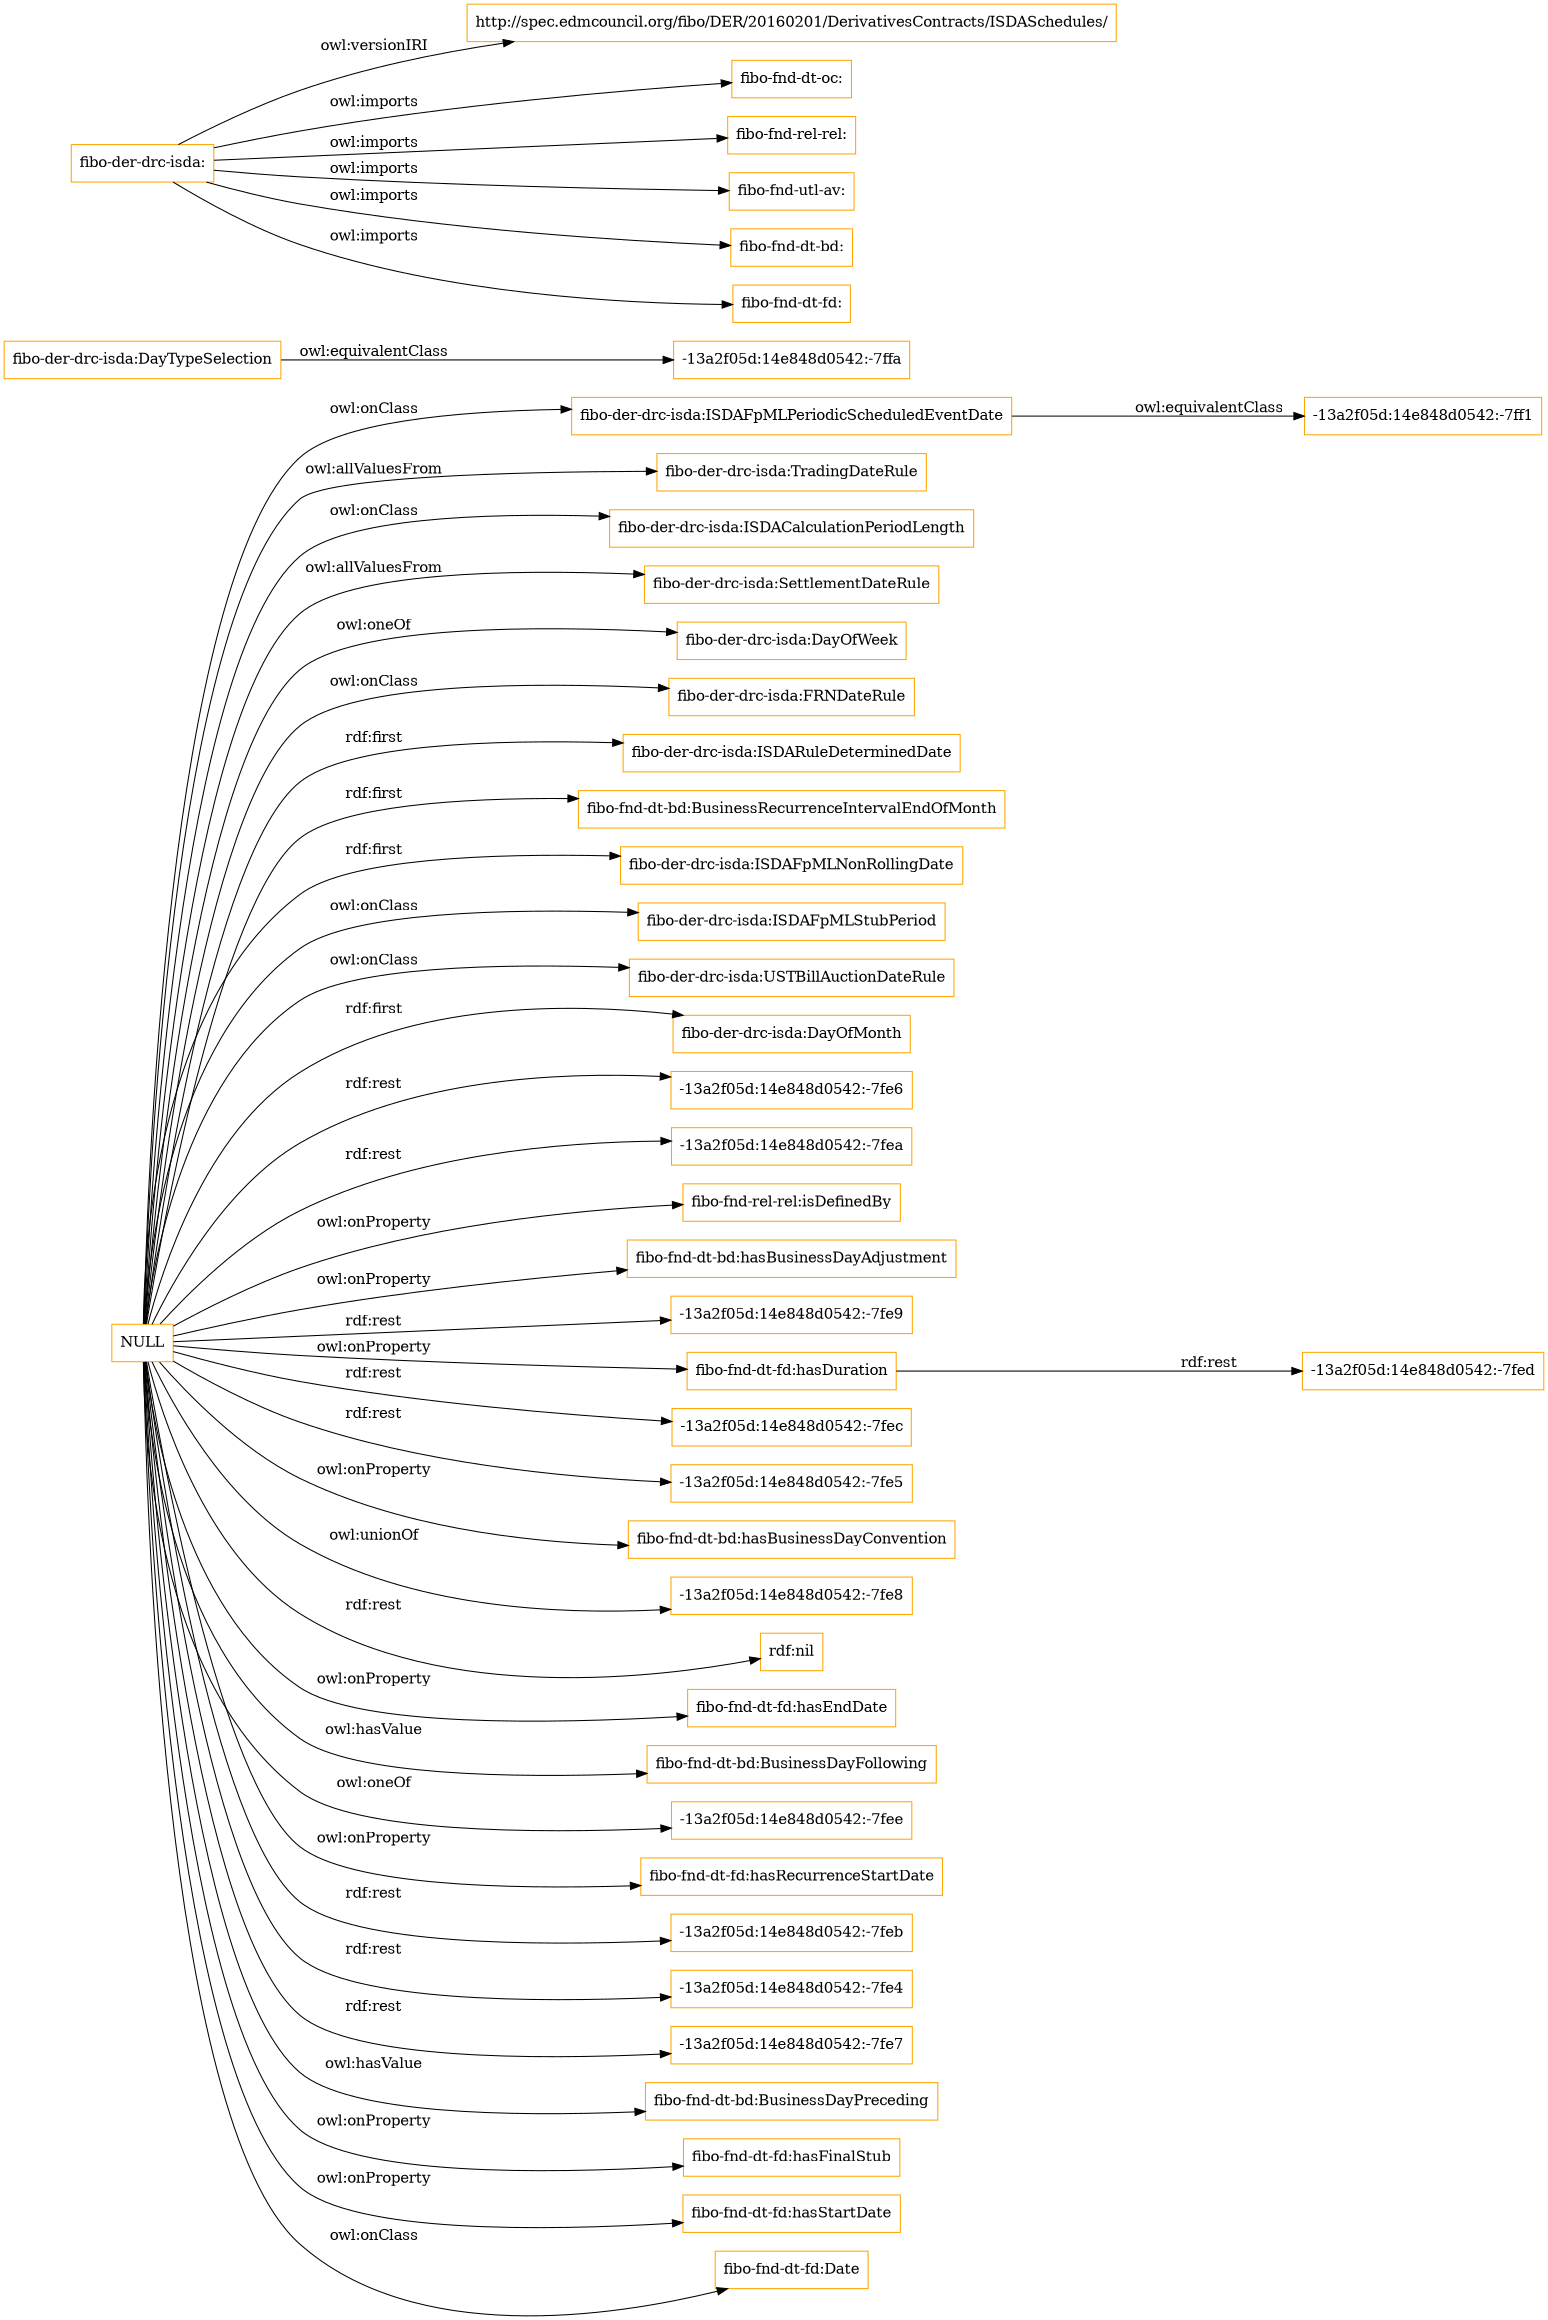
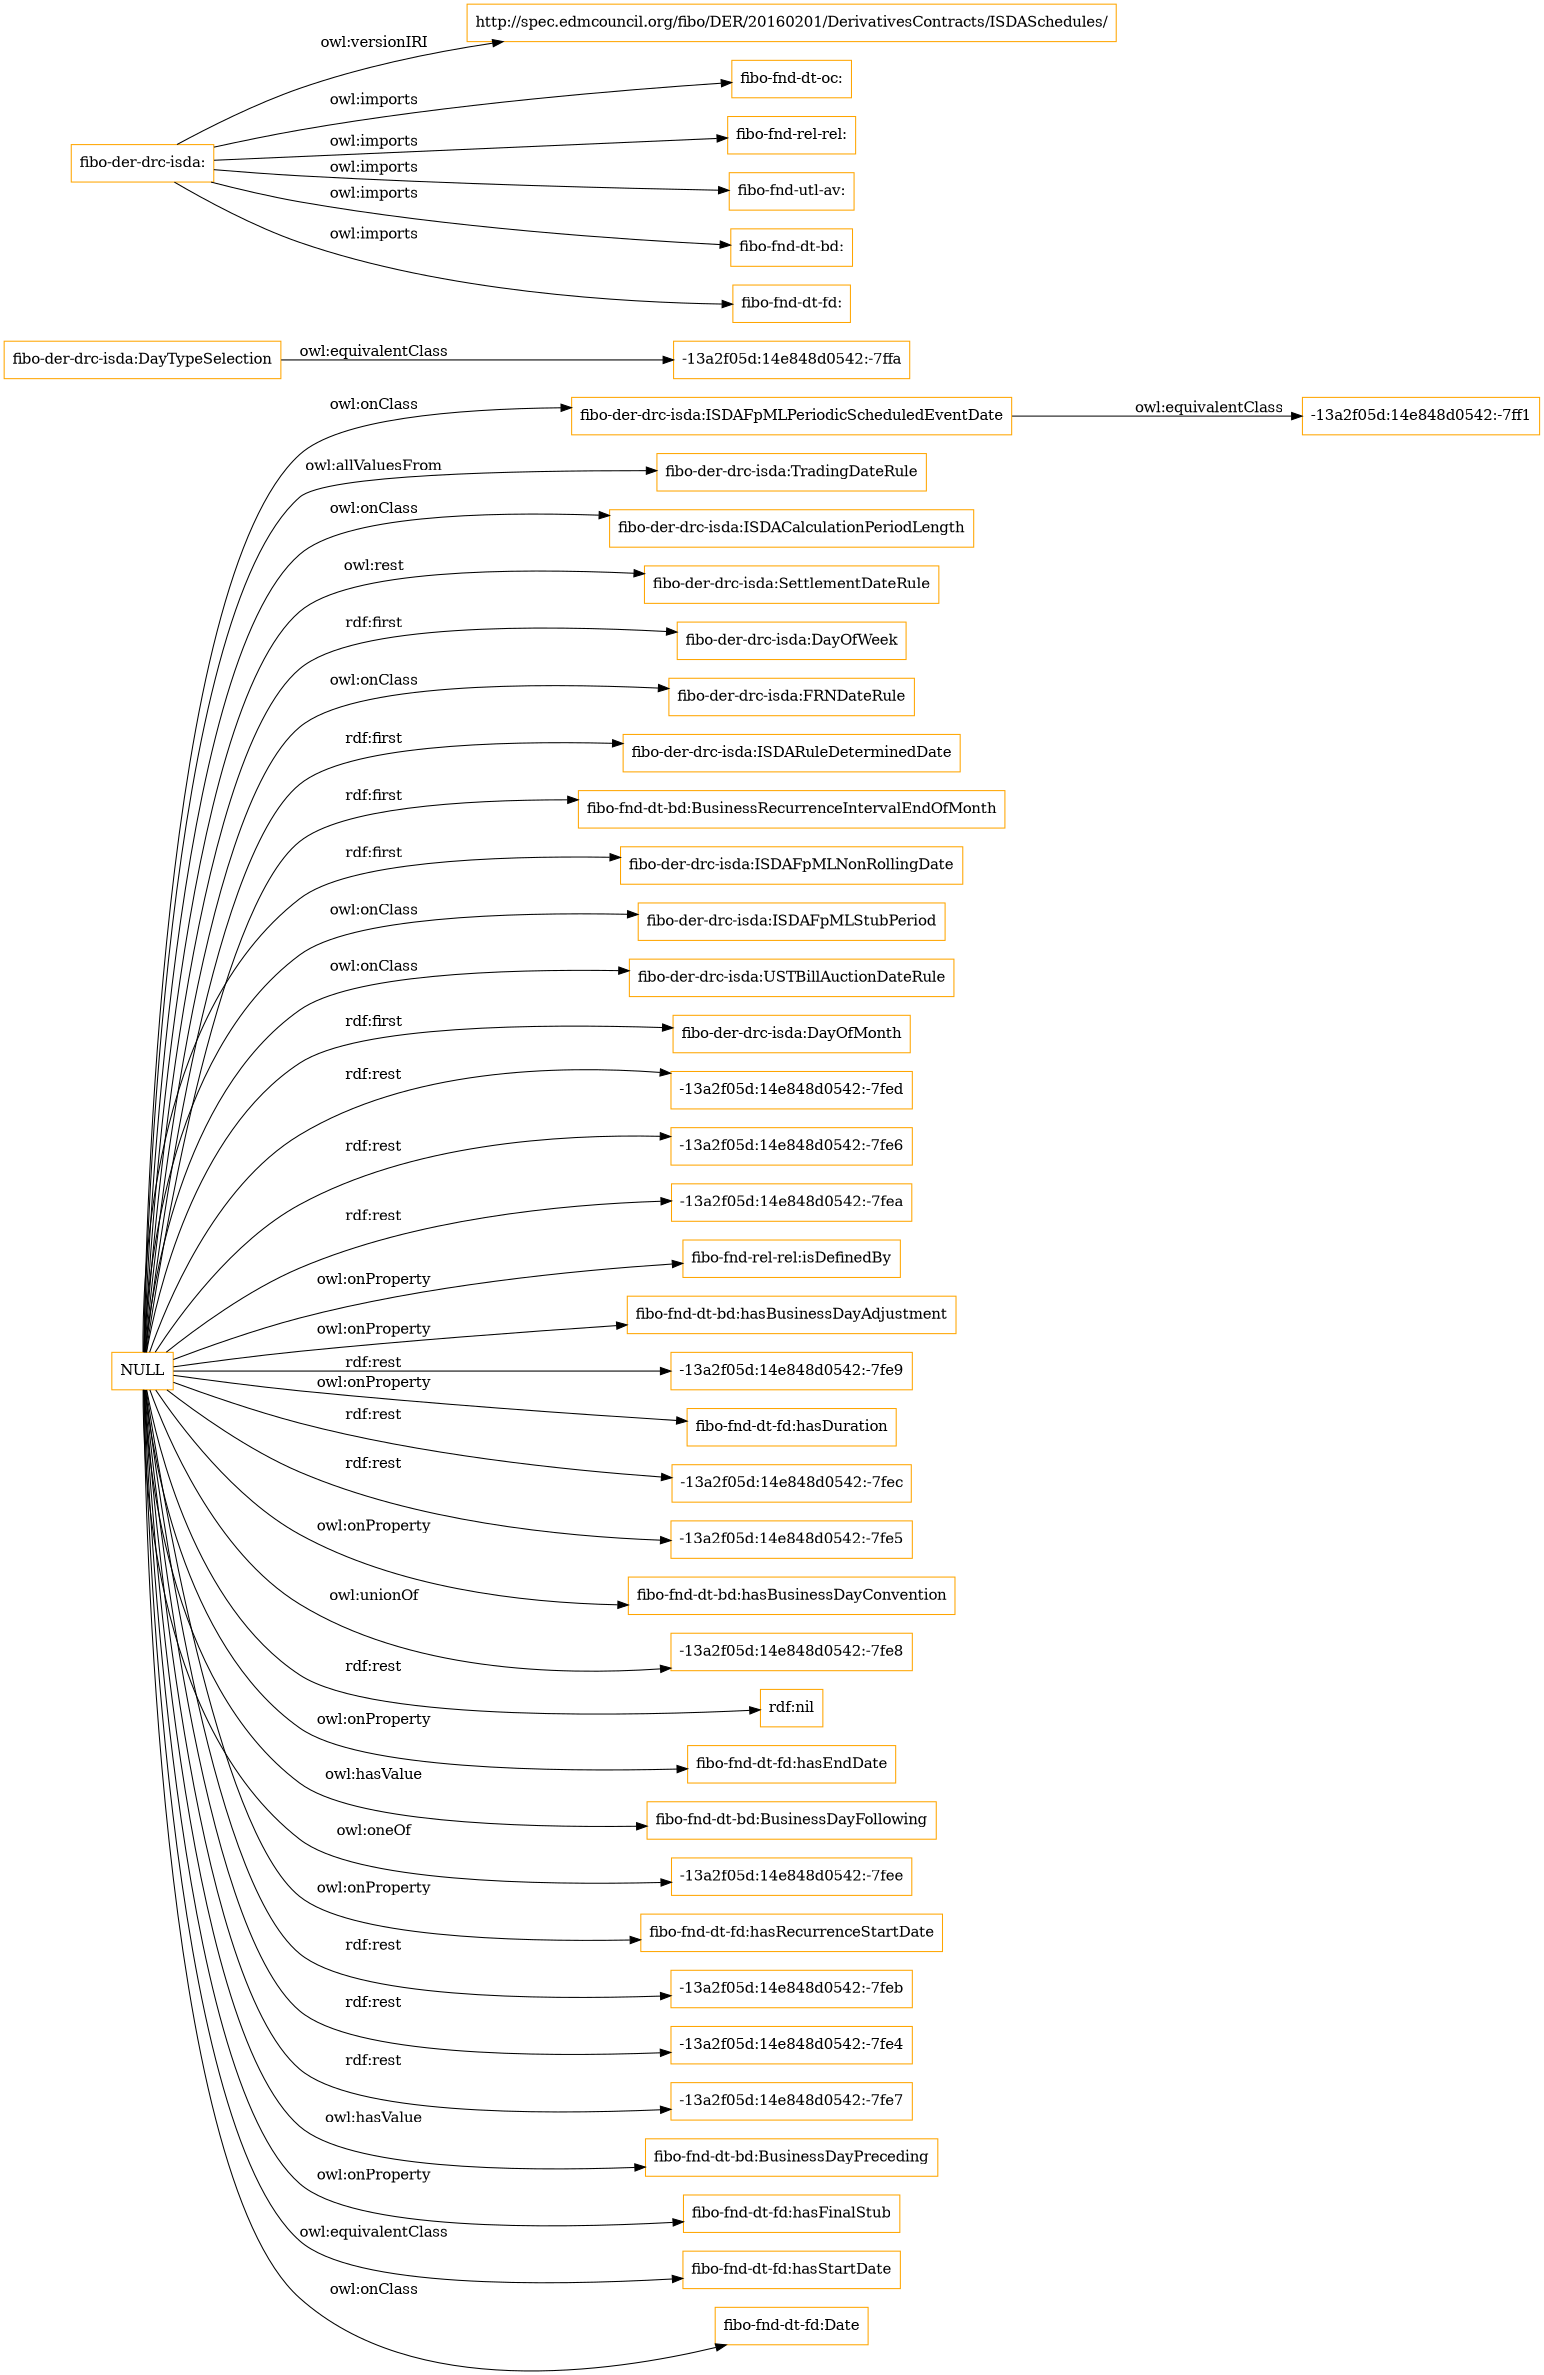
edge "NULL" -> "fibo-der-drc-isda:SettlementDateRule": label "owl:allValuesFrom" -> "owl:rest"
edge "NULL" -> "fibo-der-drc-isda:DayOfWeek": label "owl:oneOf" -> "rdf:first"
edge "fibo-fnd-dt-fd:hasDuration" -> "-13a2f05d:14e848d0542:-7fed": now "NULL" -> "-13a2f05d:14e848d0542:-7fed"
edge "NULL" -> "fibo-fnd-dt-fd:hasStartDate": label "owl:onProperty" -> "owl:equivalentClass"
